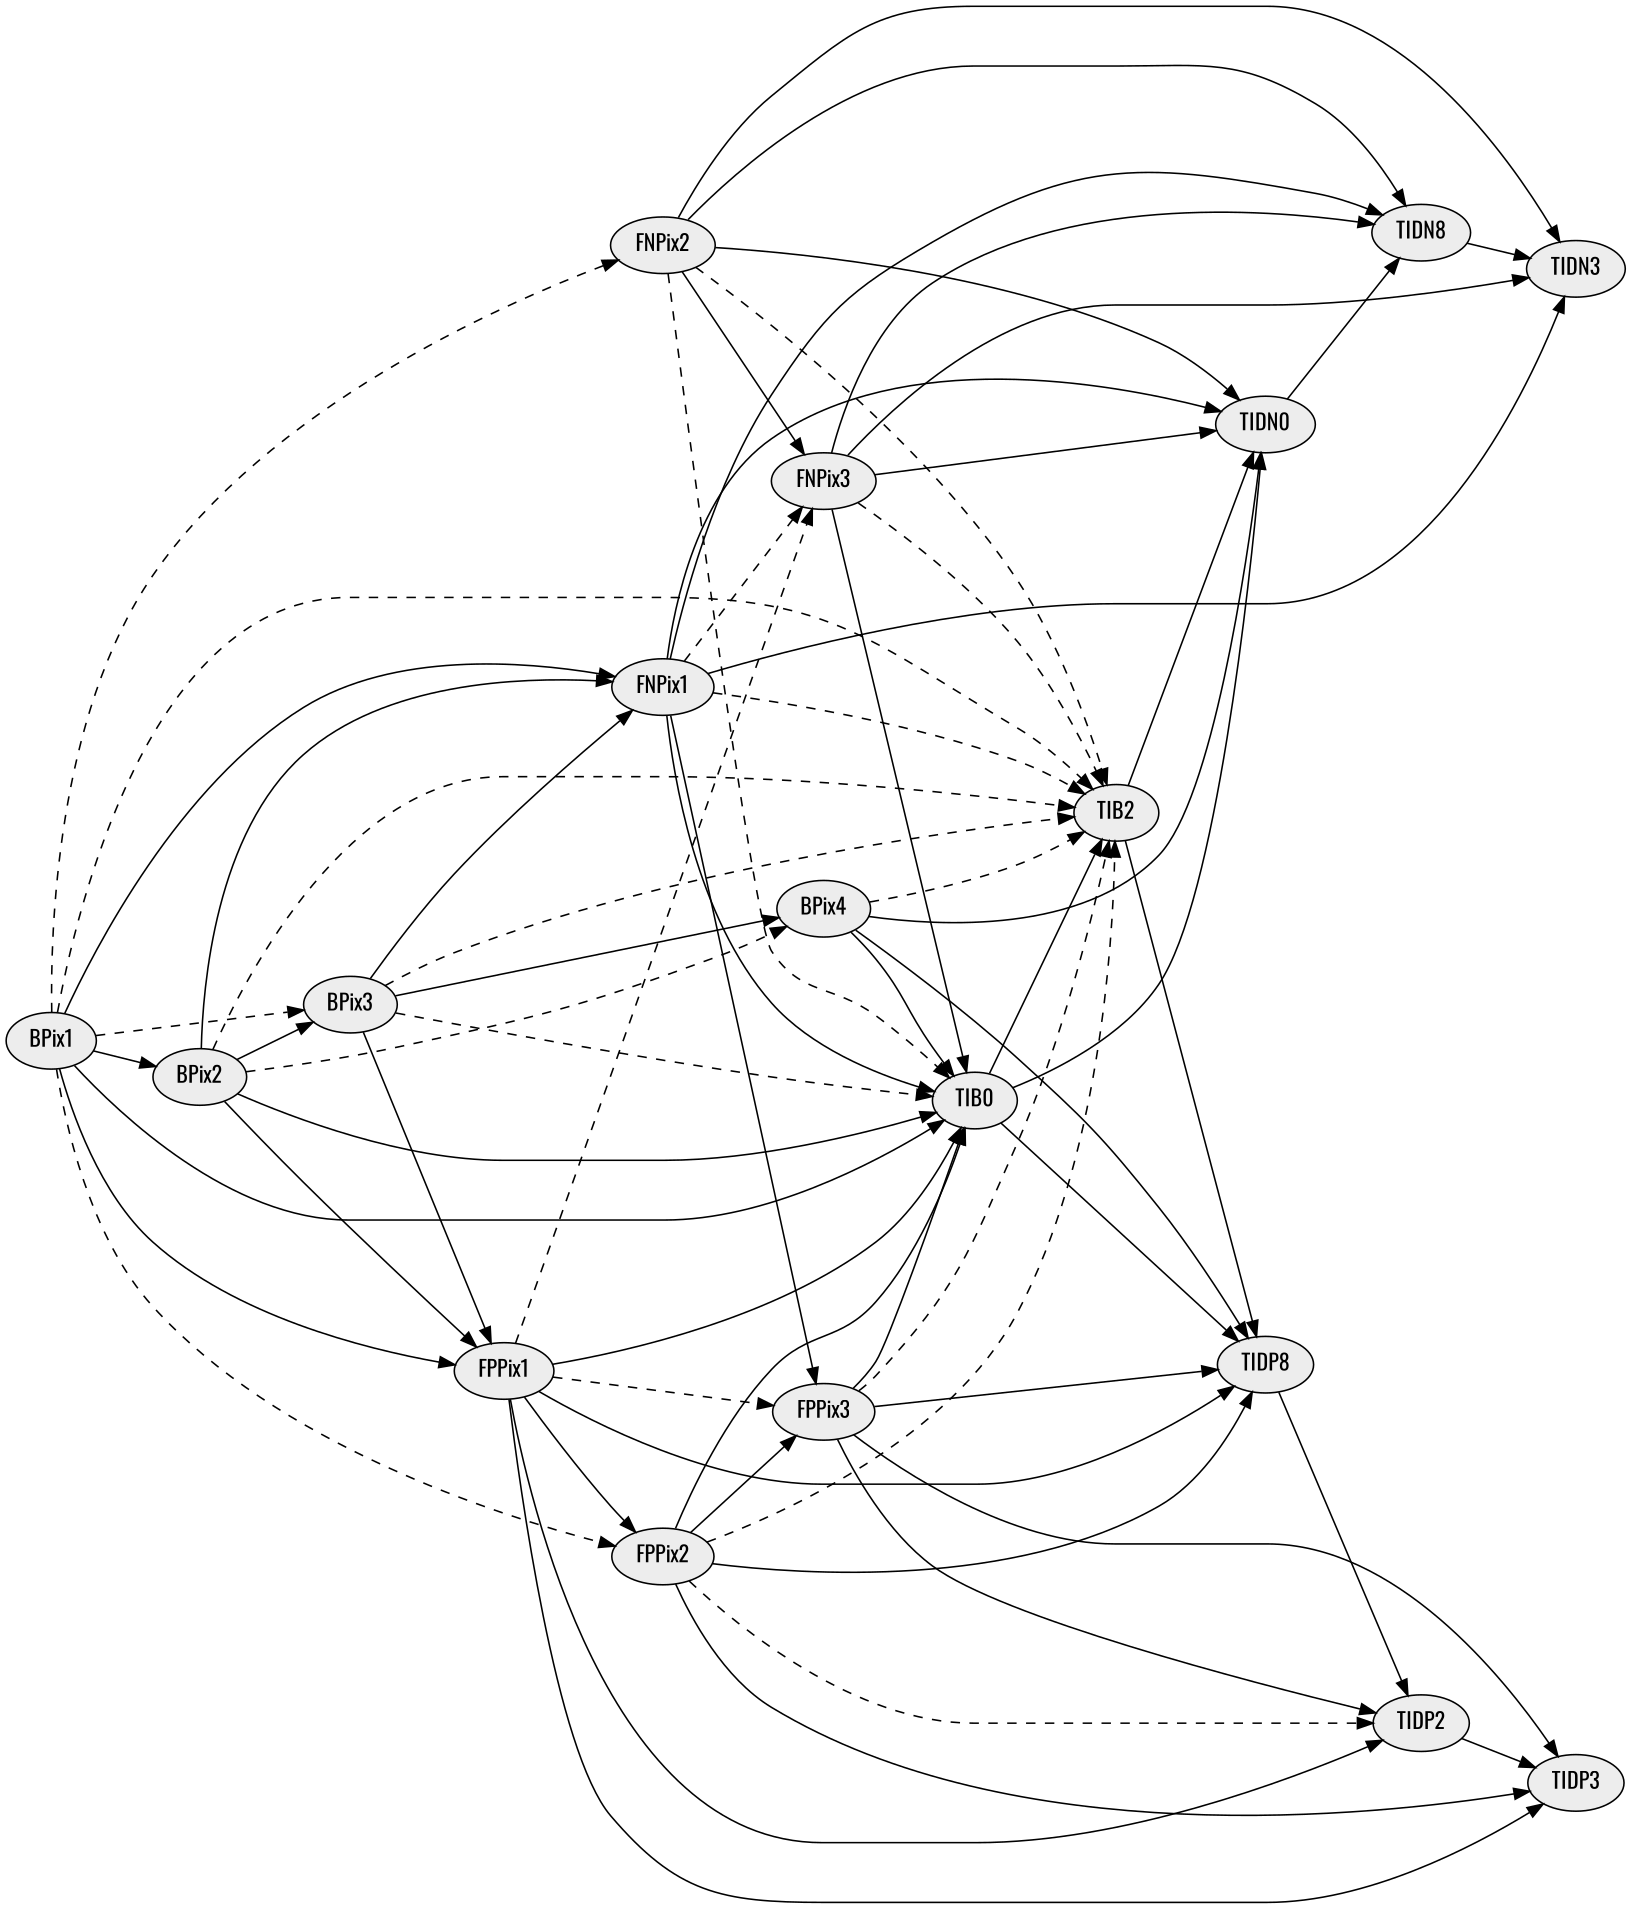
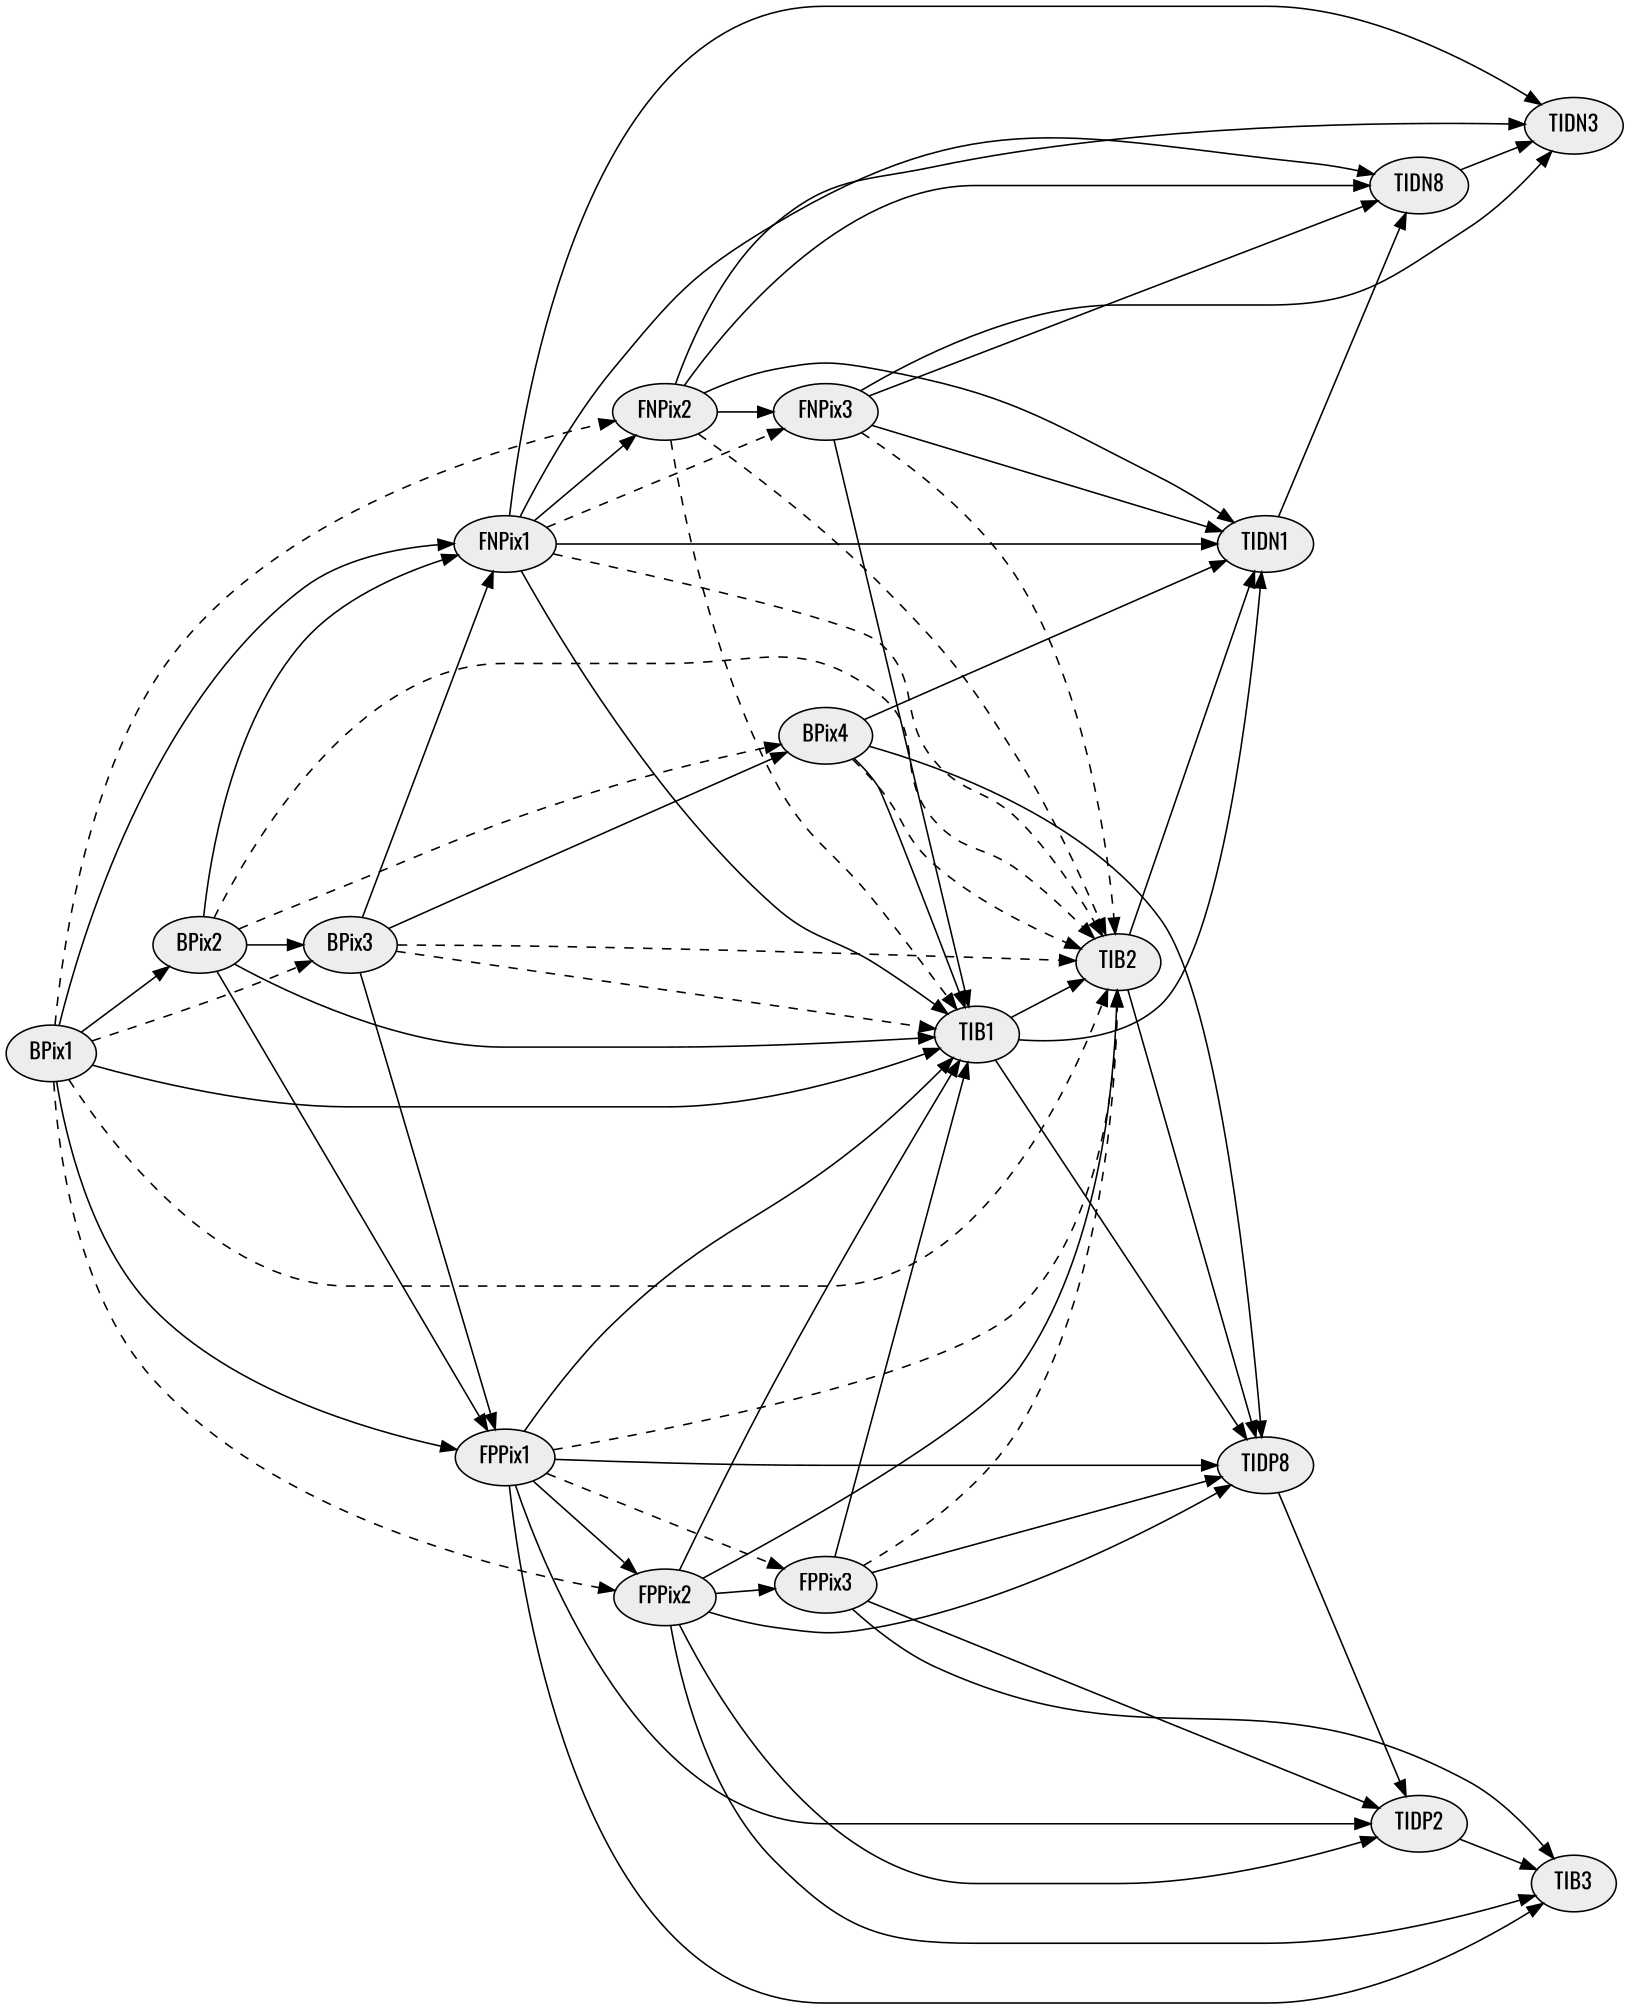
node "TIDN0": label "TIDN0" -> "TIDN1"
edge "FPPix1" -> "FNPix3": now "FPPix1" -> "TIB2"
edge "FNPix1" -> "FPPix3": now "FNPix1" -> "FNPix2"
node "TIB0": label "TIB0" -> "TIB1"
edge "FPPix2" -> "TIB2": style dashed -> solid
edge "FPPix2" -> "TIDP2": style dashed -> solid
node "TIDP3": label "TIDP3" -> "TIB3"
